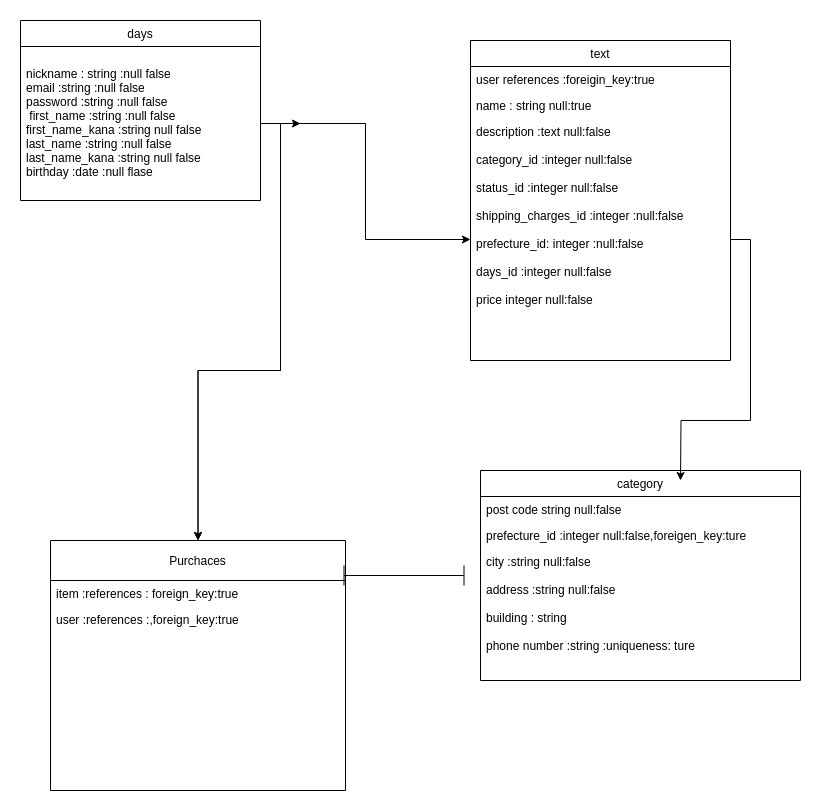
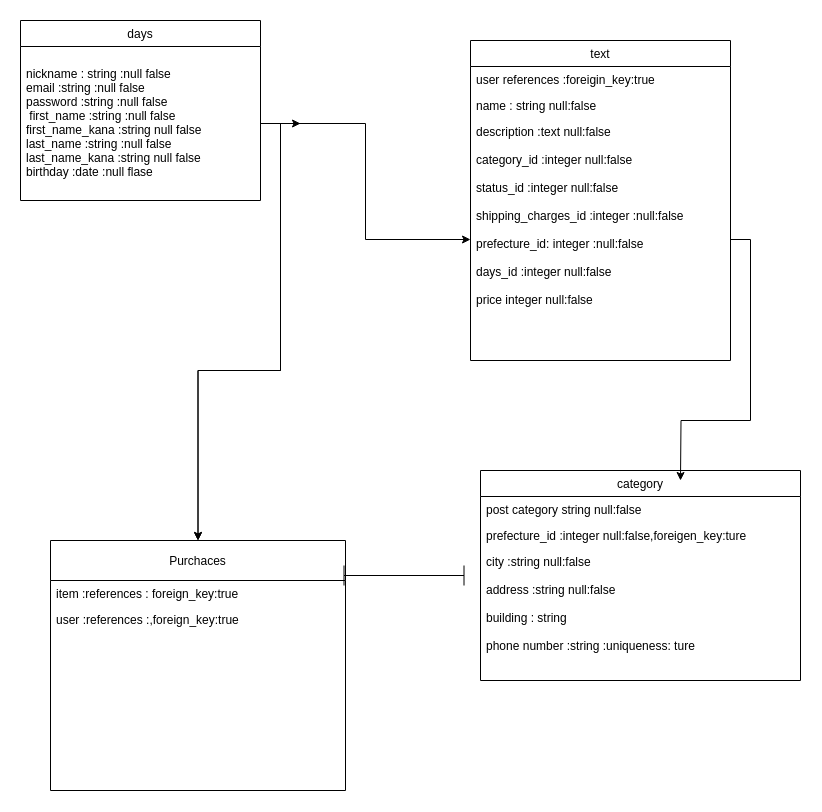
node "name : string null:true": label "name : string null:true" -> "name : string null:false"
node "post code string null:false": label "post code string null:false" -> "post category string null:false"
